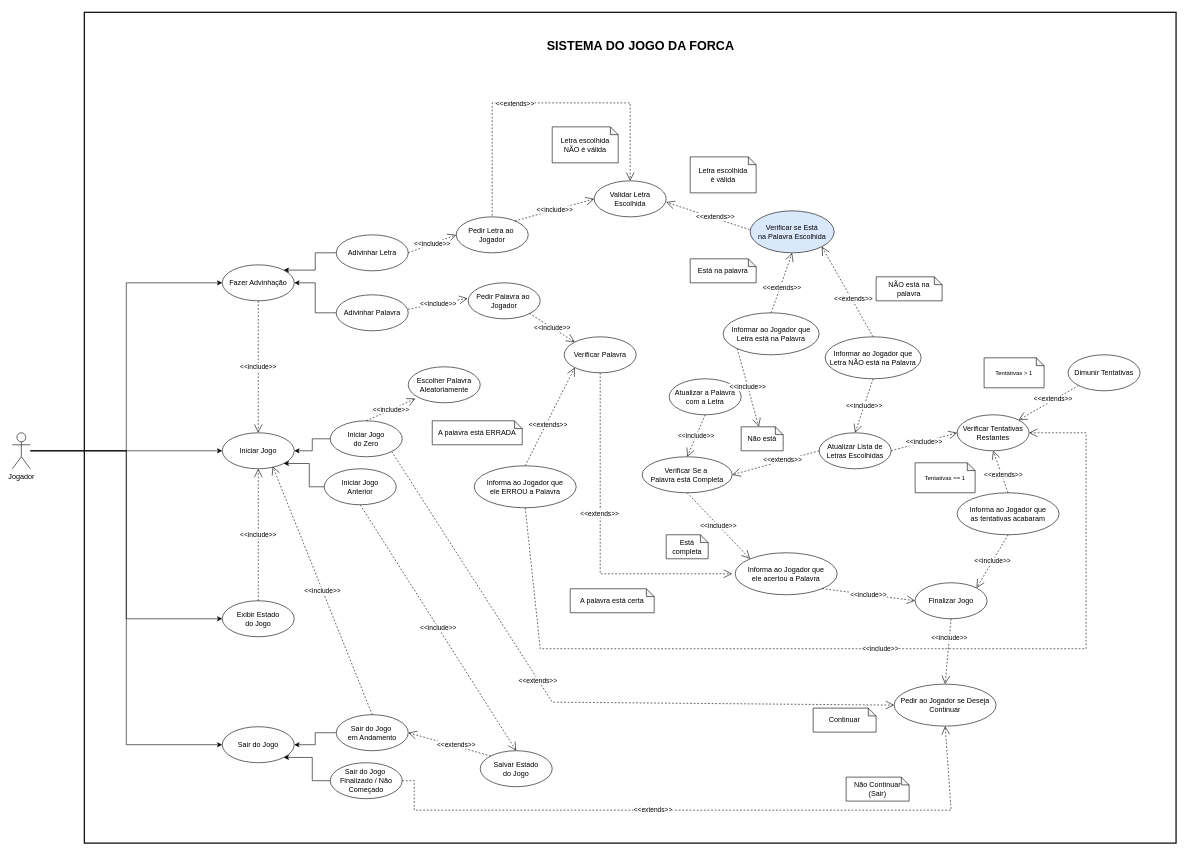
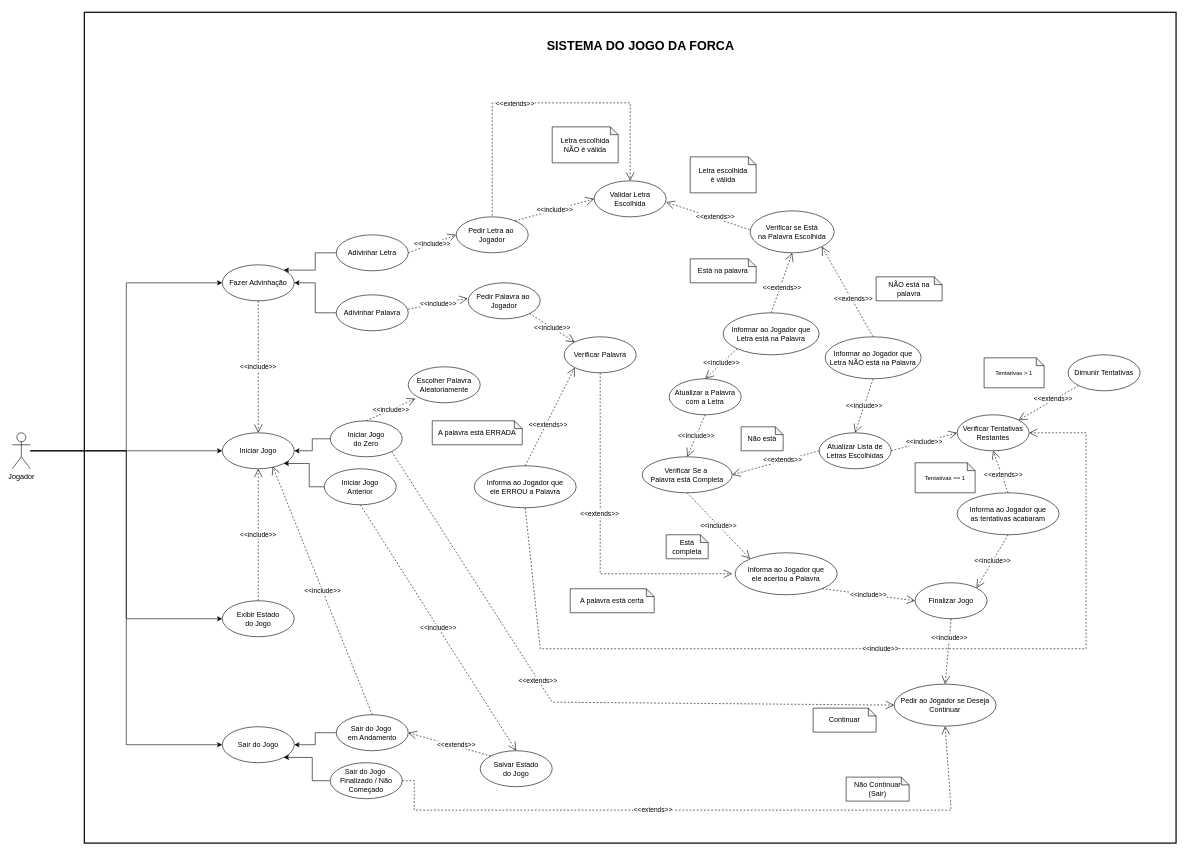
node "Verificar se Está na Palavra Escolhida": fillcolor #dae8fc -> #ffffff
edge "Informar ao Jogador que Letra está na Palavra" -> "Não está": now "Informar ao Jogador que Letra está na Palavra" -> "Atualizar a Palavra com a Letra"
